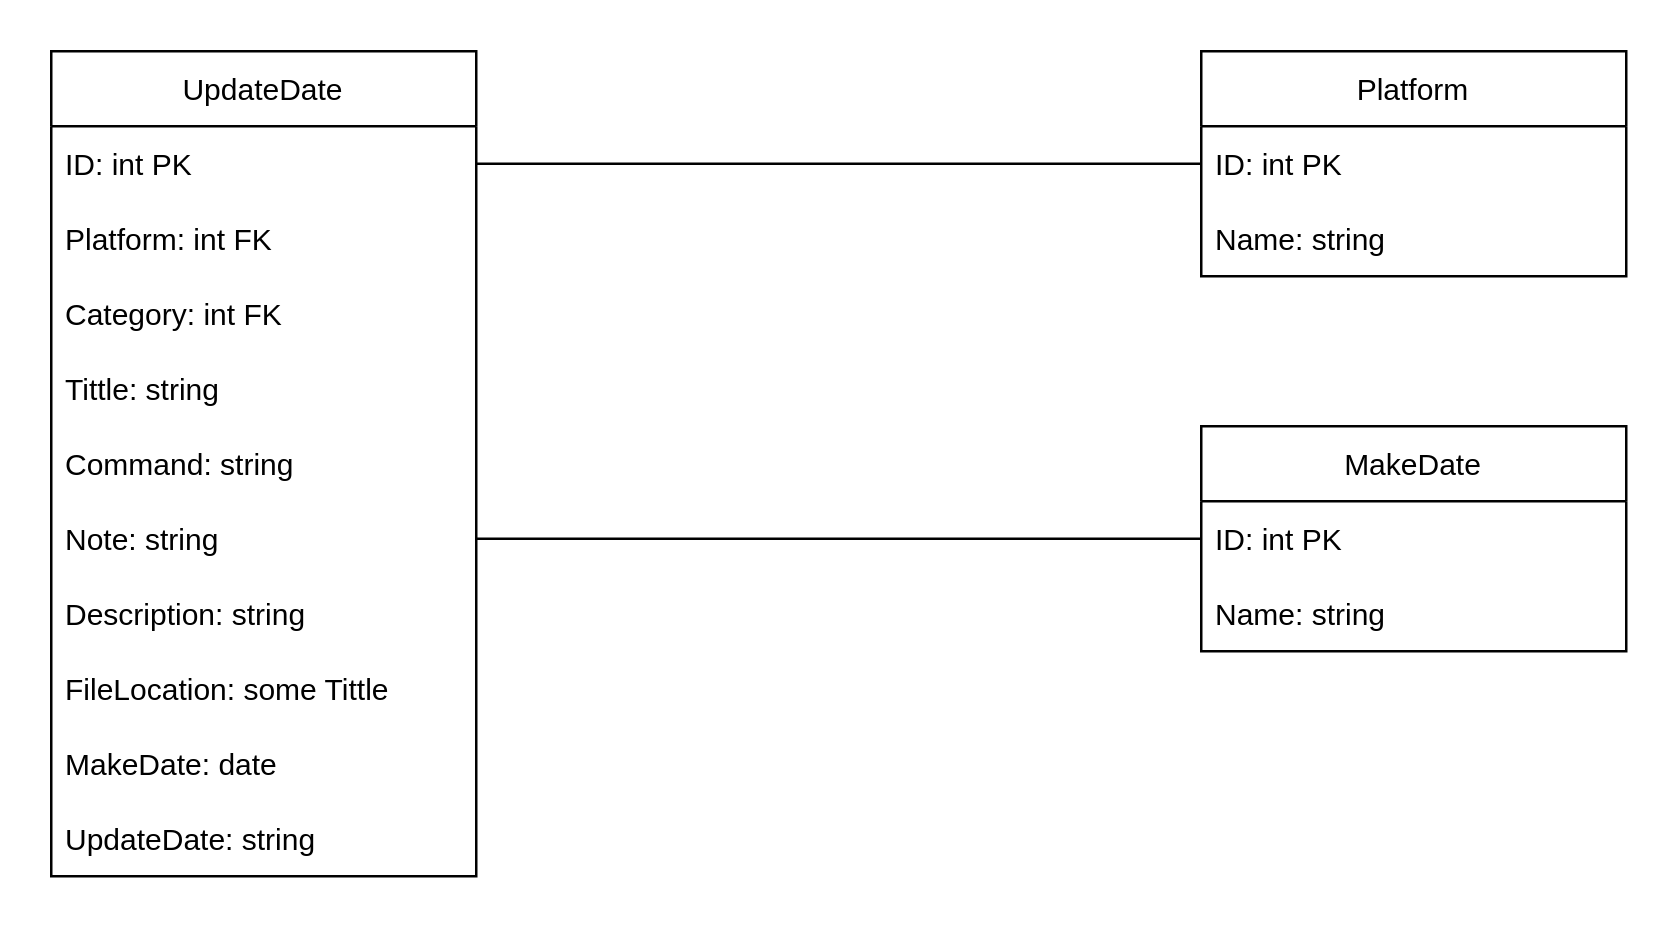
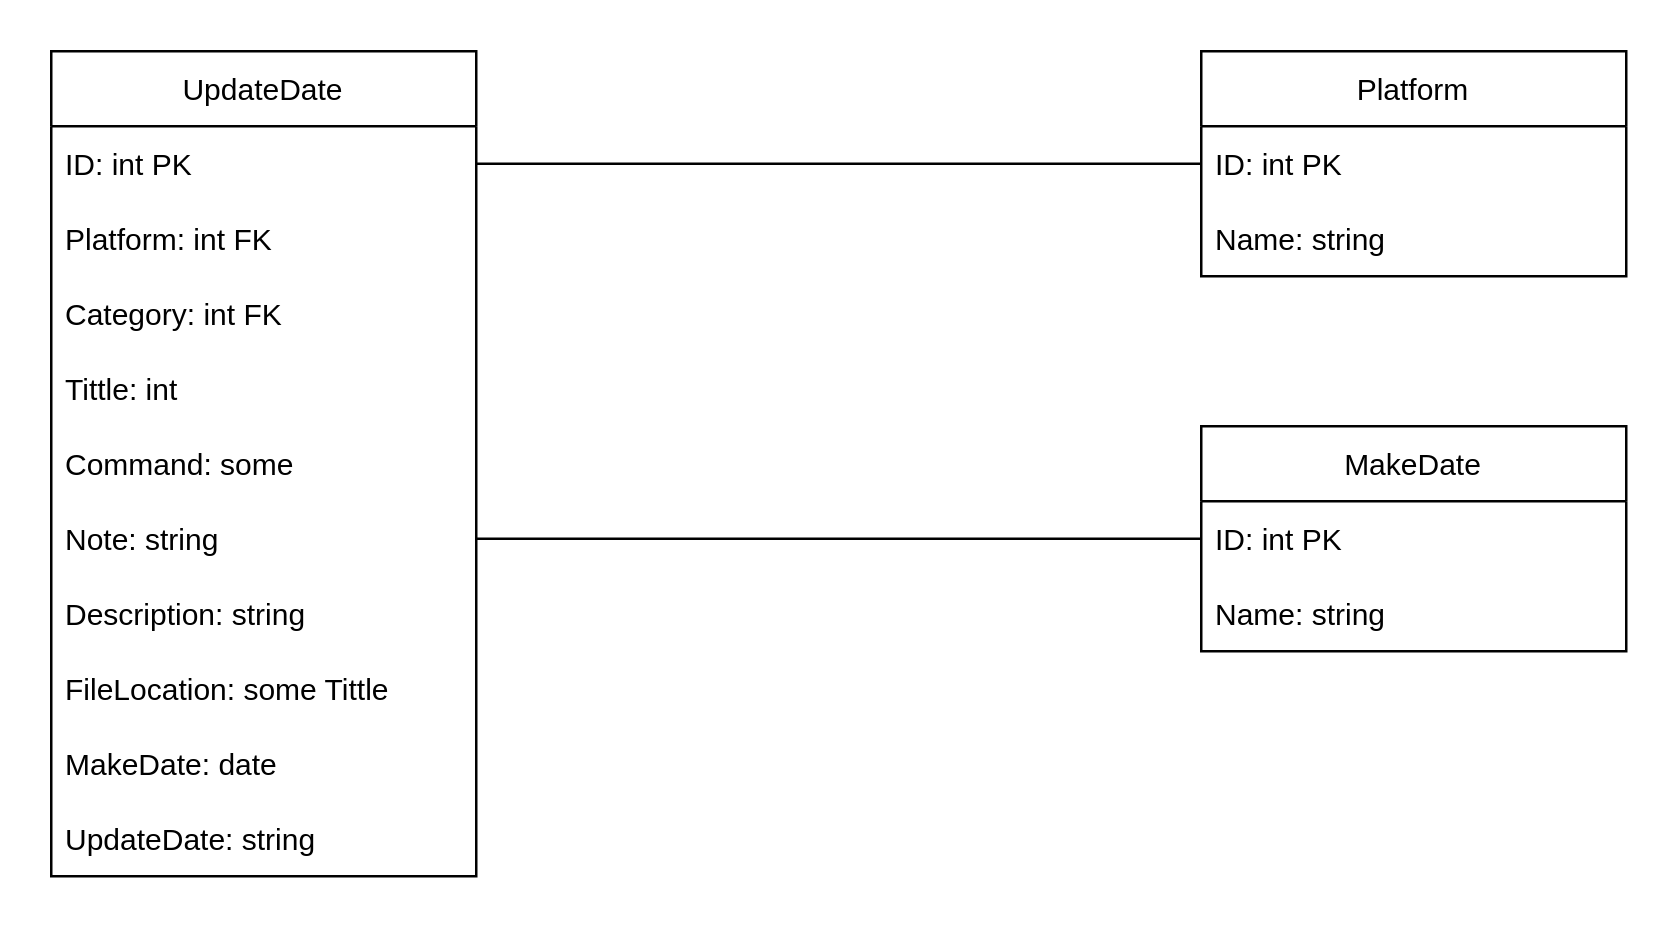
node "Tittle: string": label "Tittle: string" -> "Tittle: int"
node "Command: string": label "Command: string" -> "Command: some"
